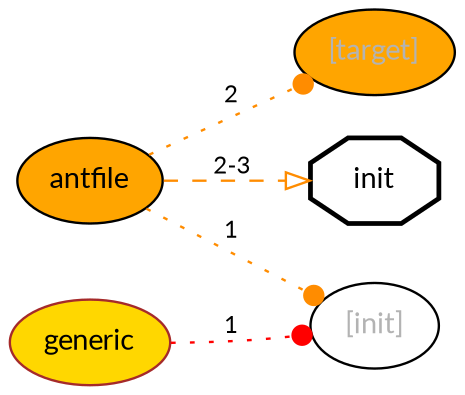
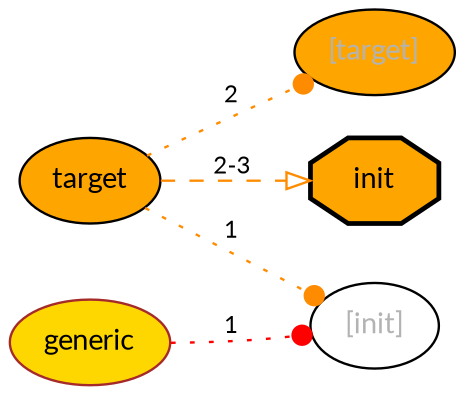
node "antfile": label "antfile" -> "target"
node "init": fillcolor white -> orange
